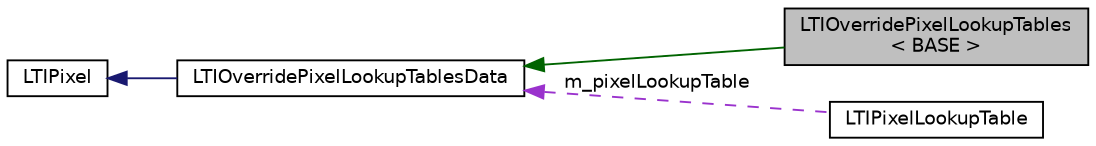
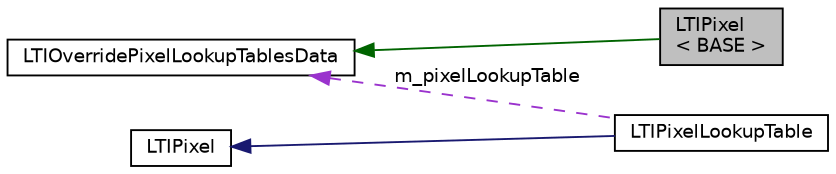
node "LTIOverridePixelLookupTables < BASE >": label "LTIOverridePixelLookupTables < BASE >" -> "LTIPixel < BASE >"
edge "LTIOverridePixelLookupTablesData" -> "LTIPixel": now "LTIPixelLookupTable" -> "LTIPixel"
